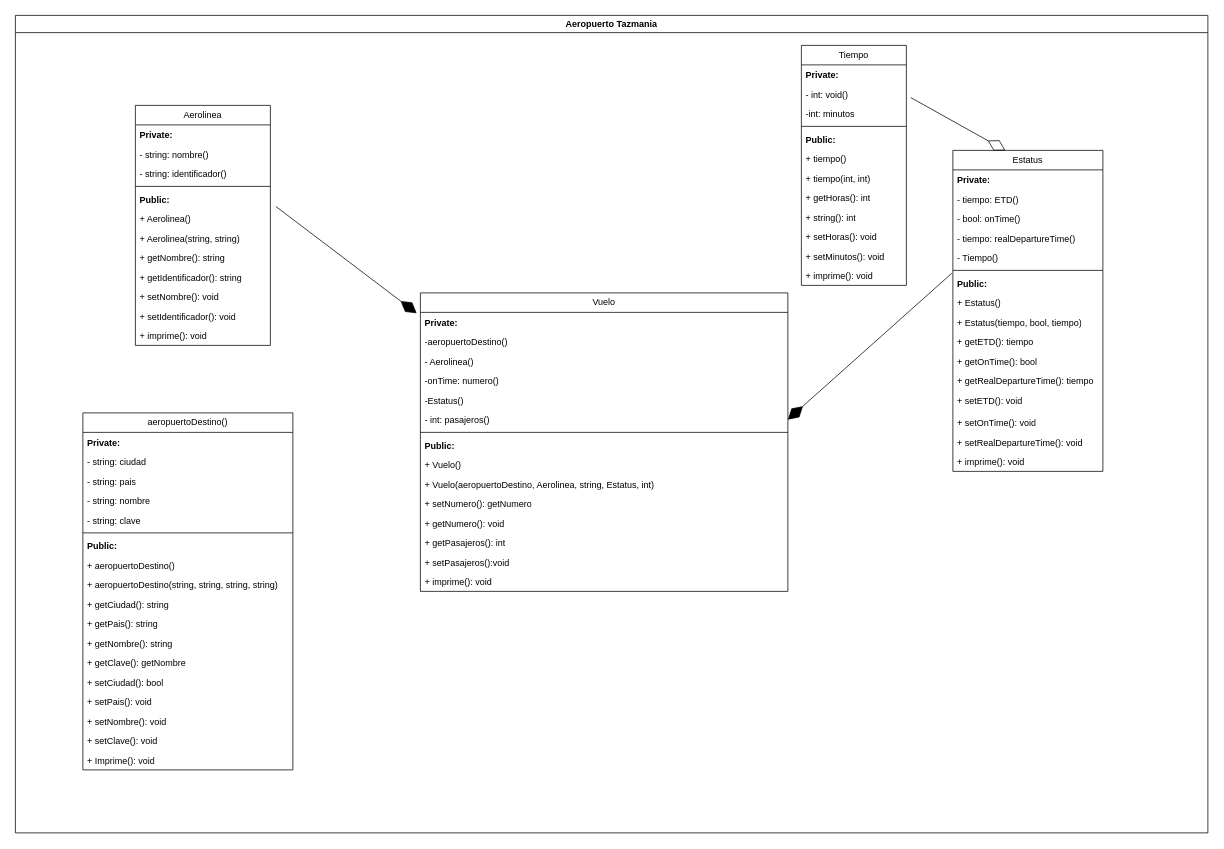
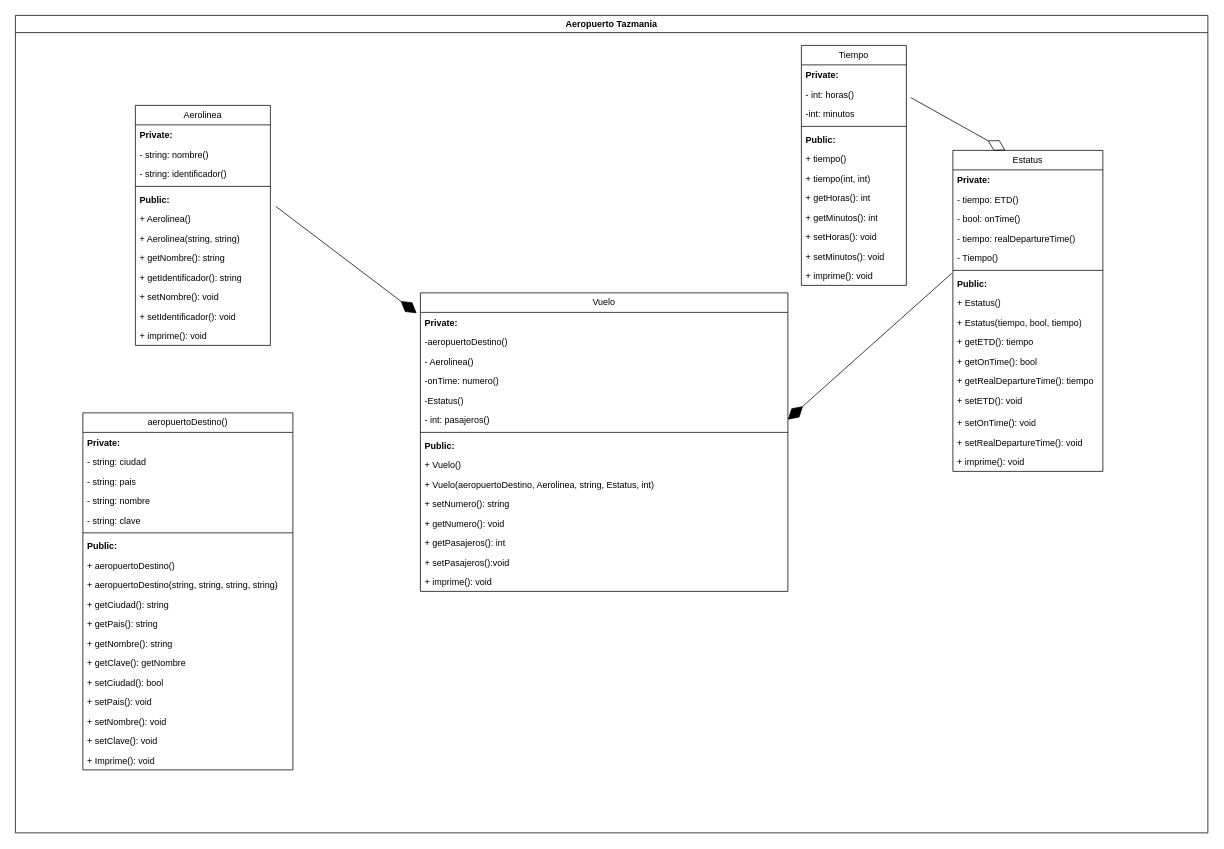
node "- int: void()": label "- int: void()" -> "- int: horas()"
node "+ string(): int": label "+ string(): int" -> "+ getMinutos(): int"
node "+ setNumero(): getNumero": label "+ setNumero(): getNumero" -> "+ setNumero(): string"
